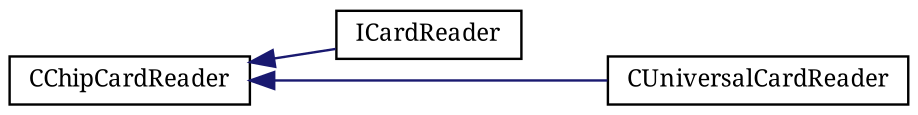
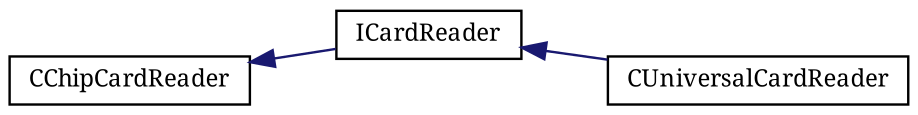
edge "CUniversalCardReader" -> "CChipCardReader": now "CUniversalCardReader" -> "ICardReader"
